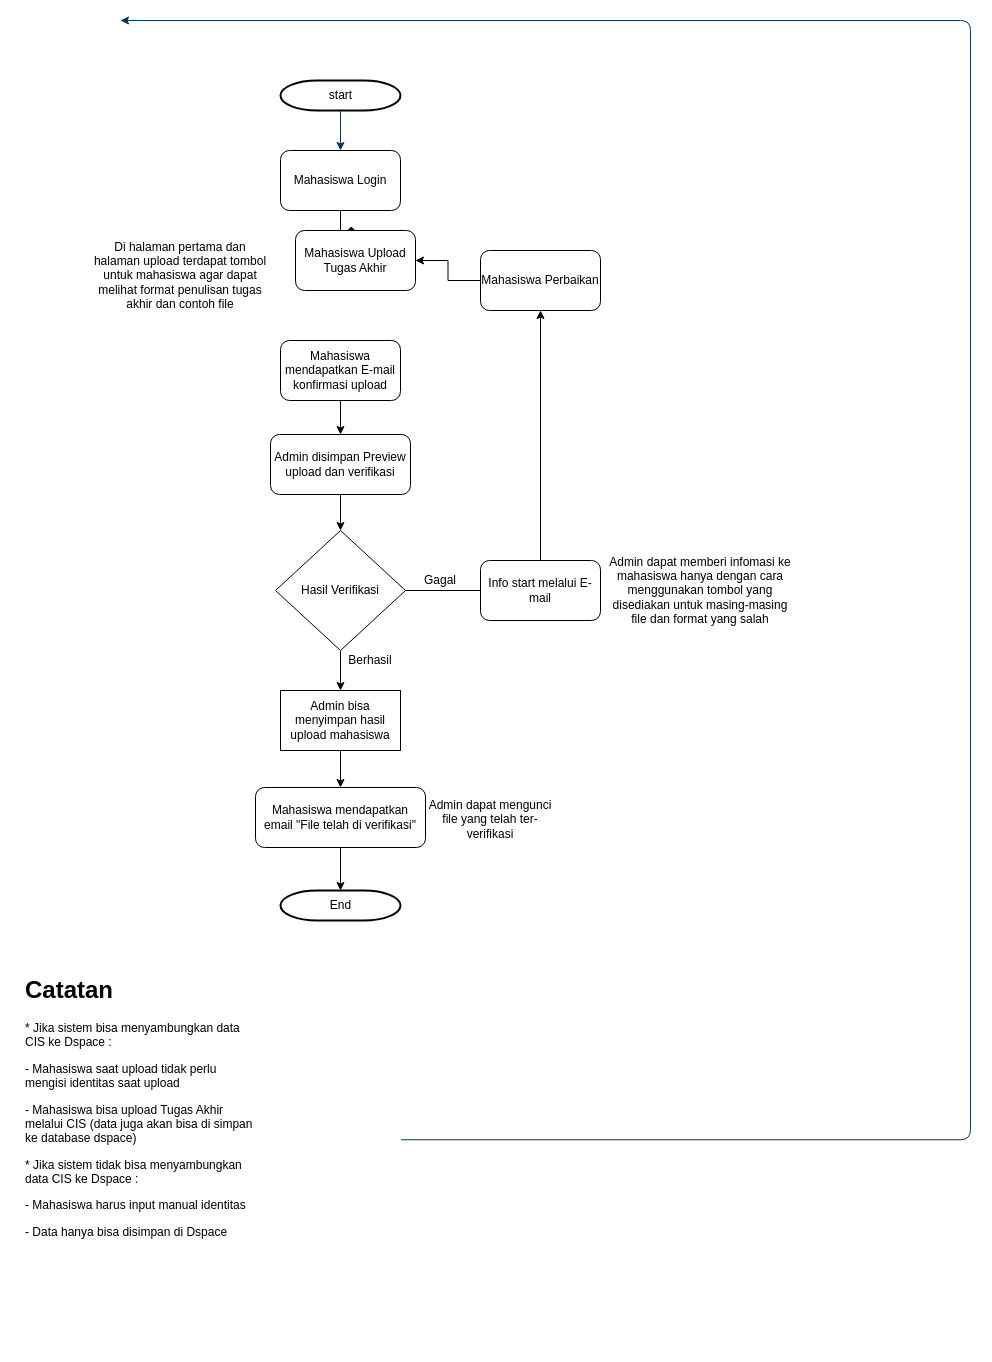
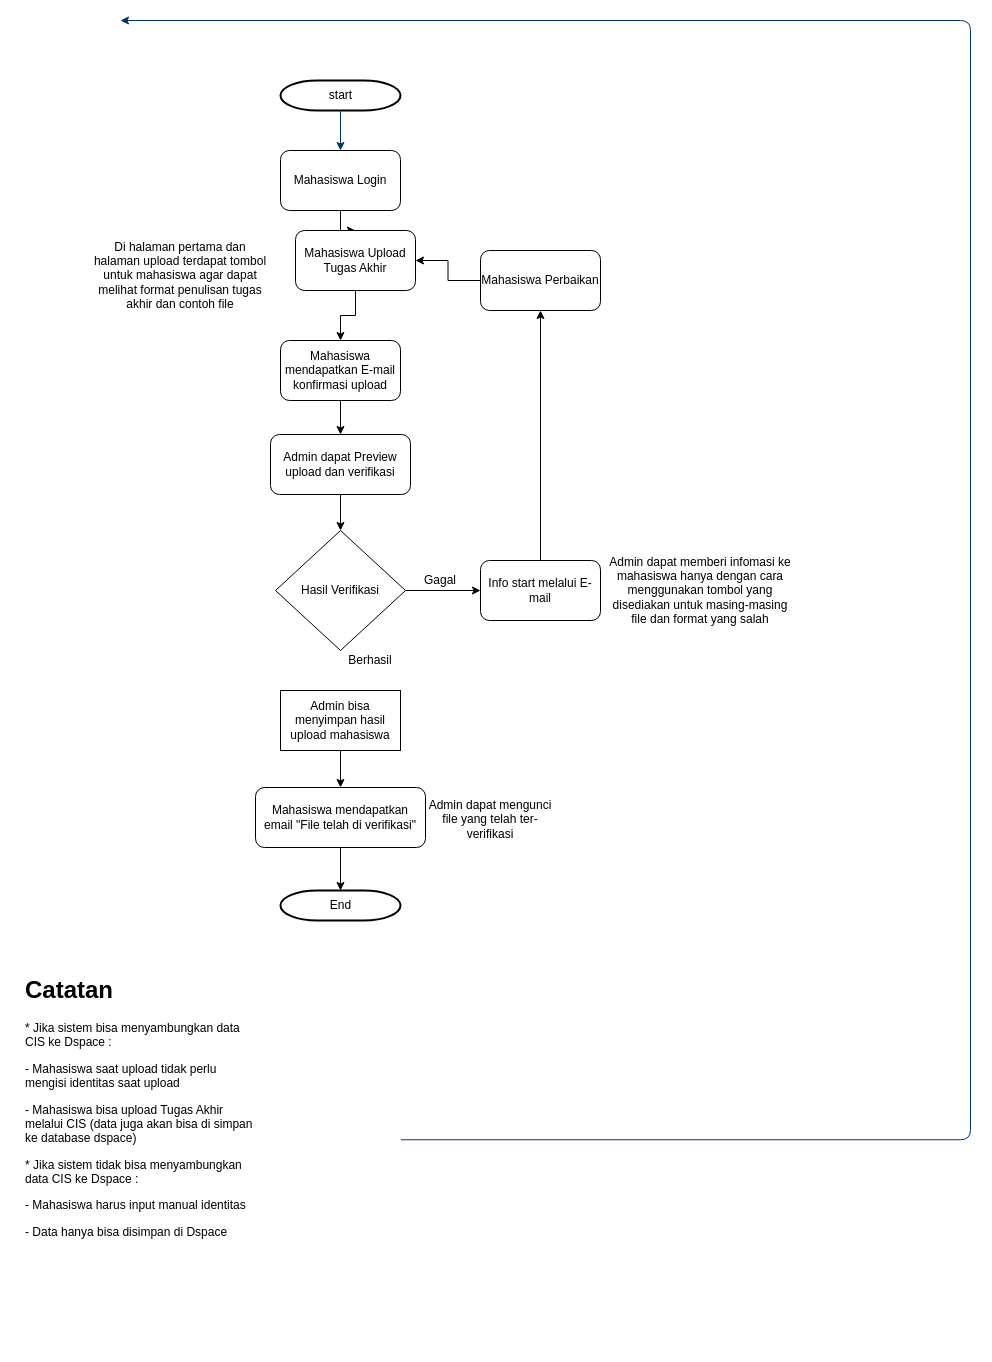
edge "Mahasiswa Login" -> "Mahasiswa Upload Tugas Akhir": arrowhead diamond -> classic
edge "Mahasiswa Upload Tugas Akhir" -> "Mahasiswa mendapatkan E-mail konfirmasi upload": added
node "Admin disimpan Preview upload dan verifikasi": label "Admin disimpan Preview upload dan verifikasi" -> "Admin dapat Preview upload dan verifikasi"
edge "Hasil Verifikasi" -- "Info start melalui E-mail": arrowhead none -> classic
edge "Hasil Verifikasi" -> "Admin bisa menyimpan hasil upload mahasiswa": removed
